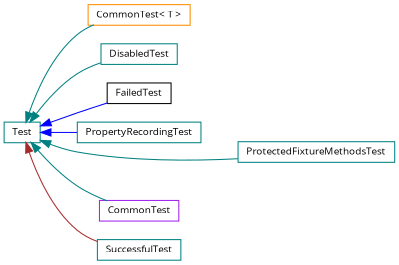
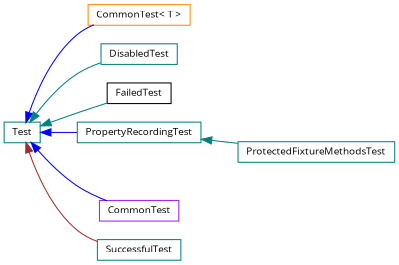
edge "CommonTest< T >" -> "Test": color teal -> blue
edge "FailedTest" -> "Test": color blue -> teal
edge "ProtectedFixtureMethodsTest" -> "Test": now "ProtectedFixtureMethodsTest" -> "PropertyRecordingTest"
edge "CommonTest" -> "Test": color teal -> blue
